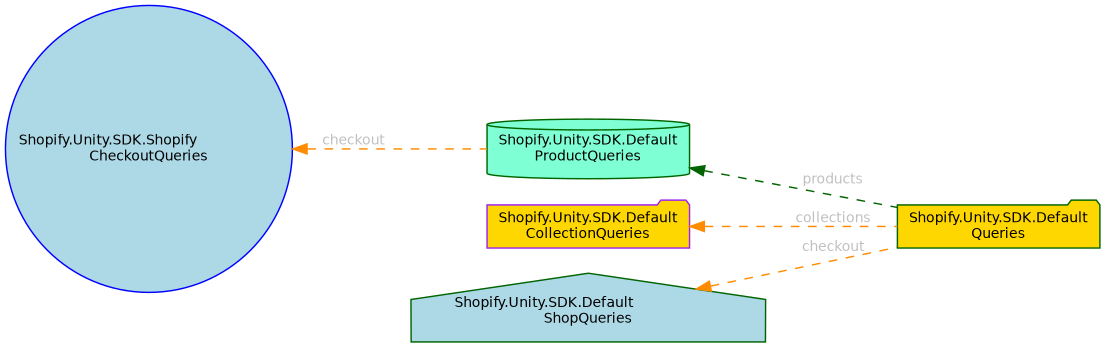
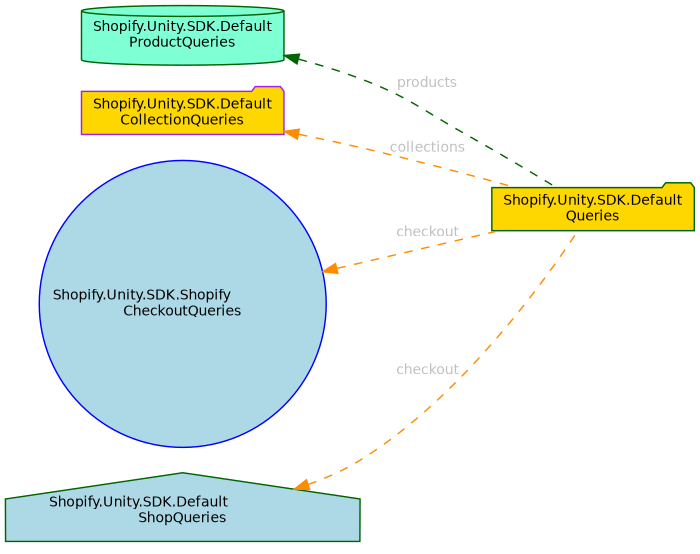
edge "Shopify.Unity.SDK.Default ProductQueries" -> "Shopify.Unity.SDK.Shopify CheckoutQueries": now "Shopify.Unity.SDK.Default Queries" -> "Shopify.Unity.SDK.Shopify CheckoutQueries"
